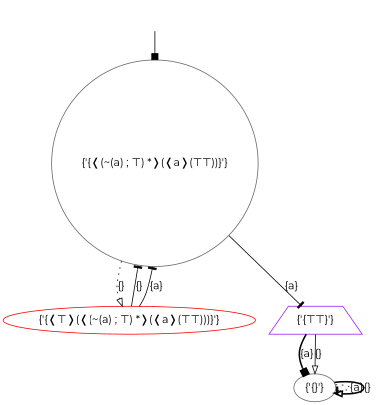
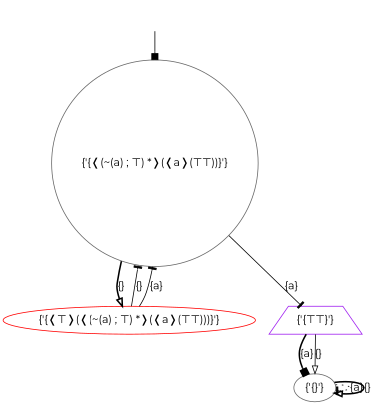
edge "{'{❬(~(a) ; ⊤) *❭(❬a❭(⊤⊤))}'}" -> "{'{❬⊤❭(❬(~(a) ; ⊤) *❭(❬a❭(⊤⊤)))}'}": style dotted -> bold
